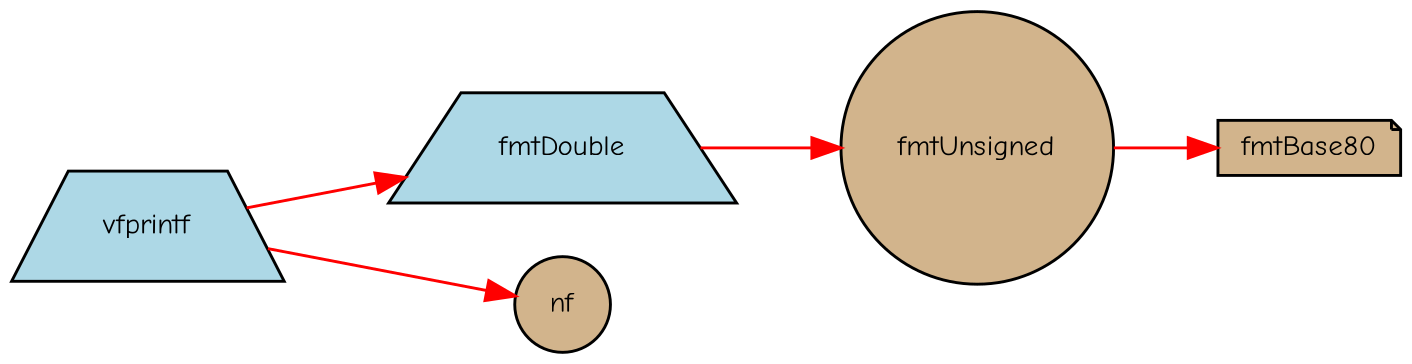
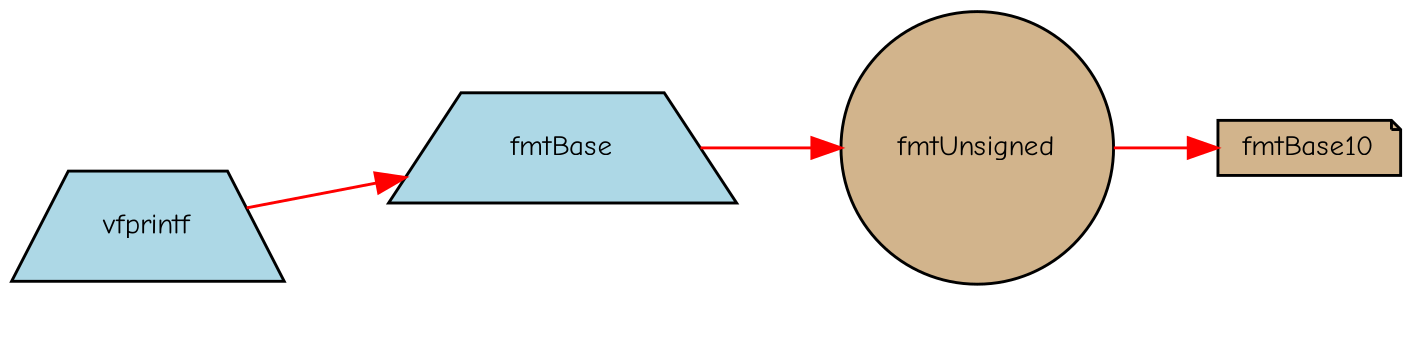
node "fmtDouble": label "fmtDouble" -> "fmtBase"
node "fmtBase80": label "fmtBase80" -> "fmtBase10"
node "nf": removed
